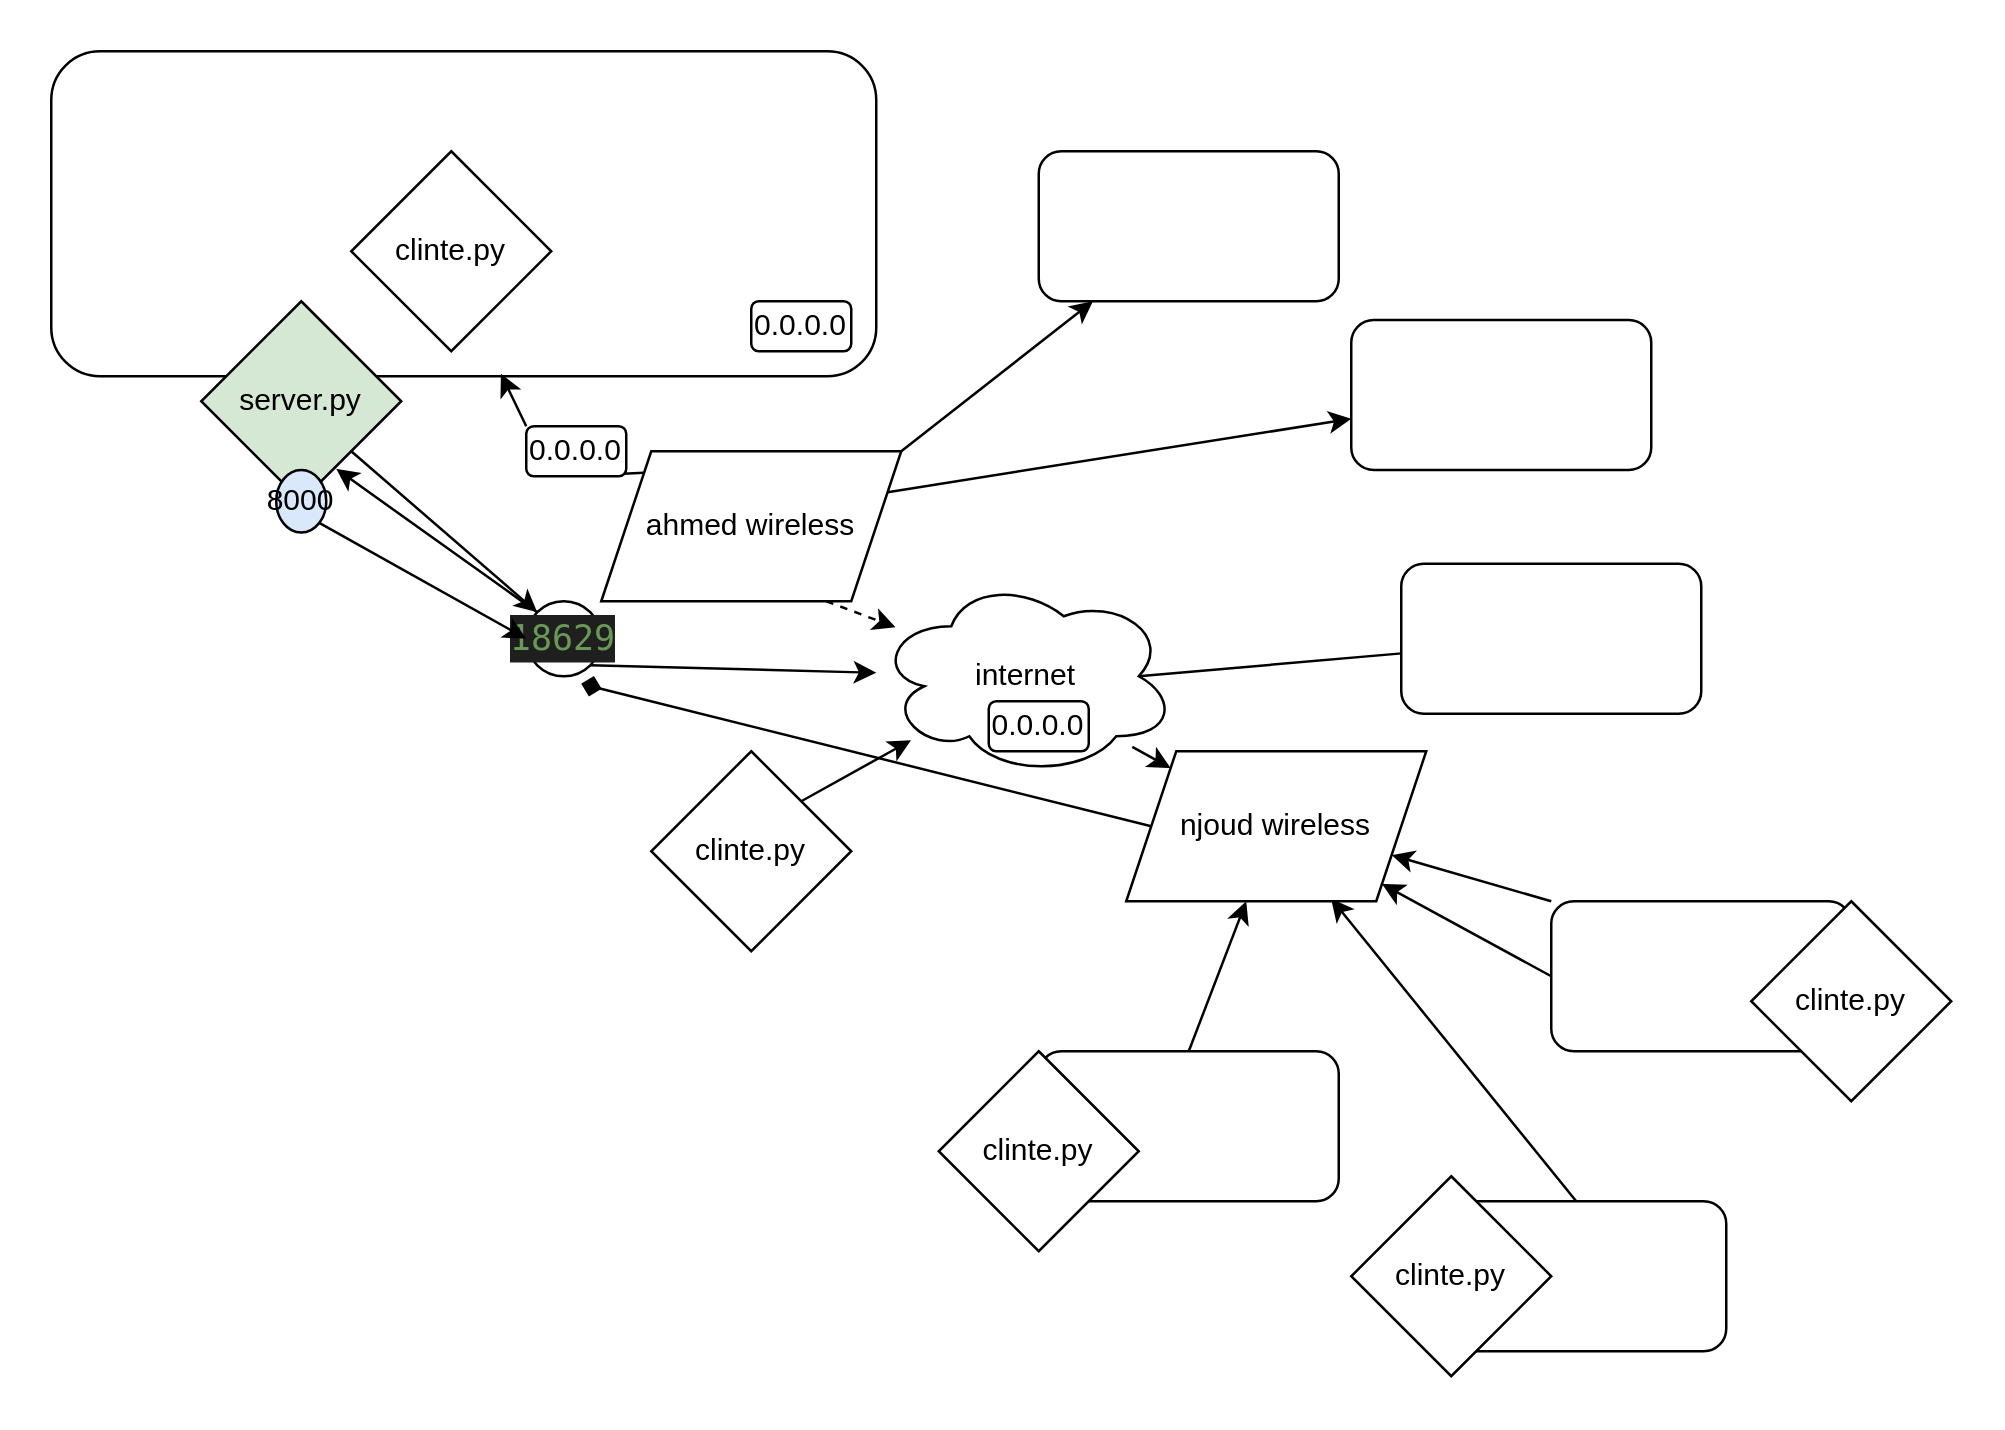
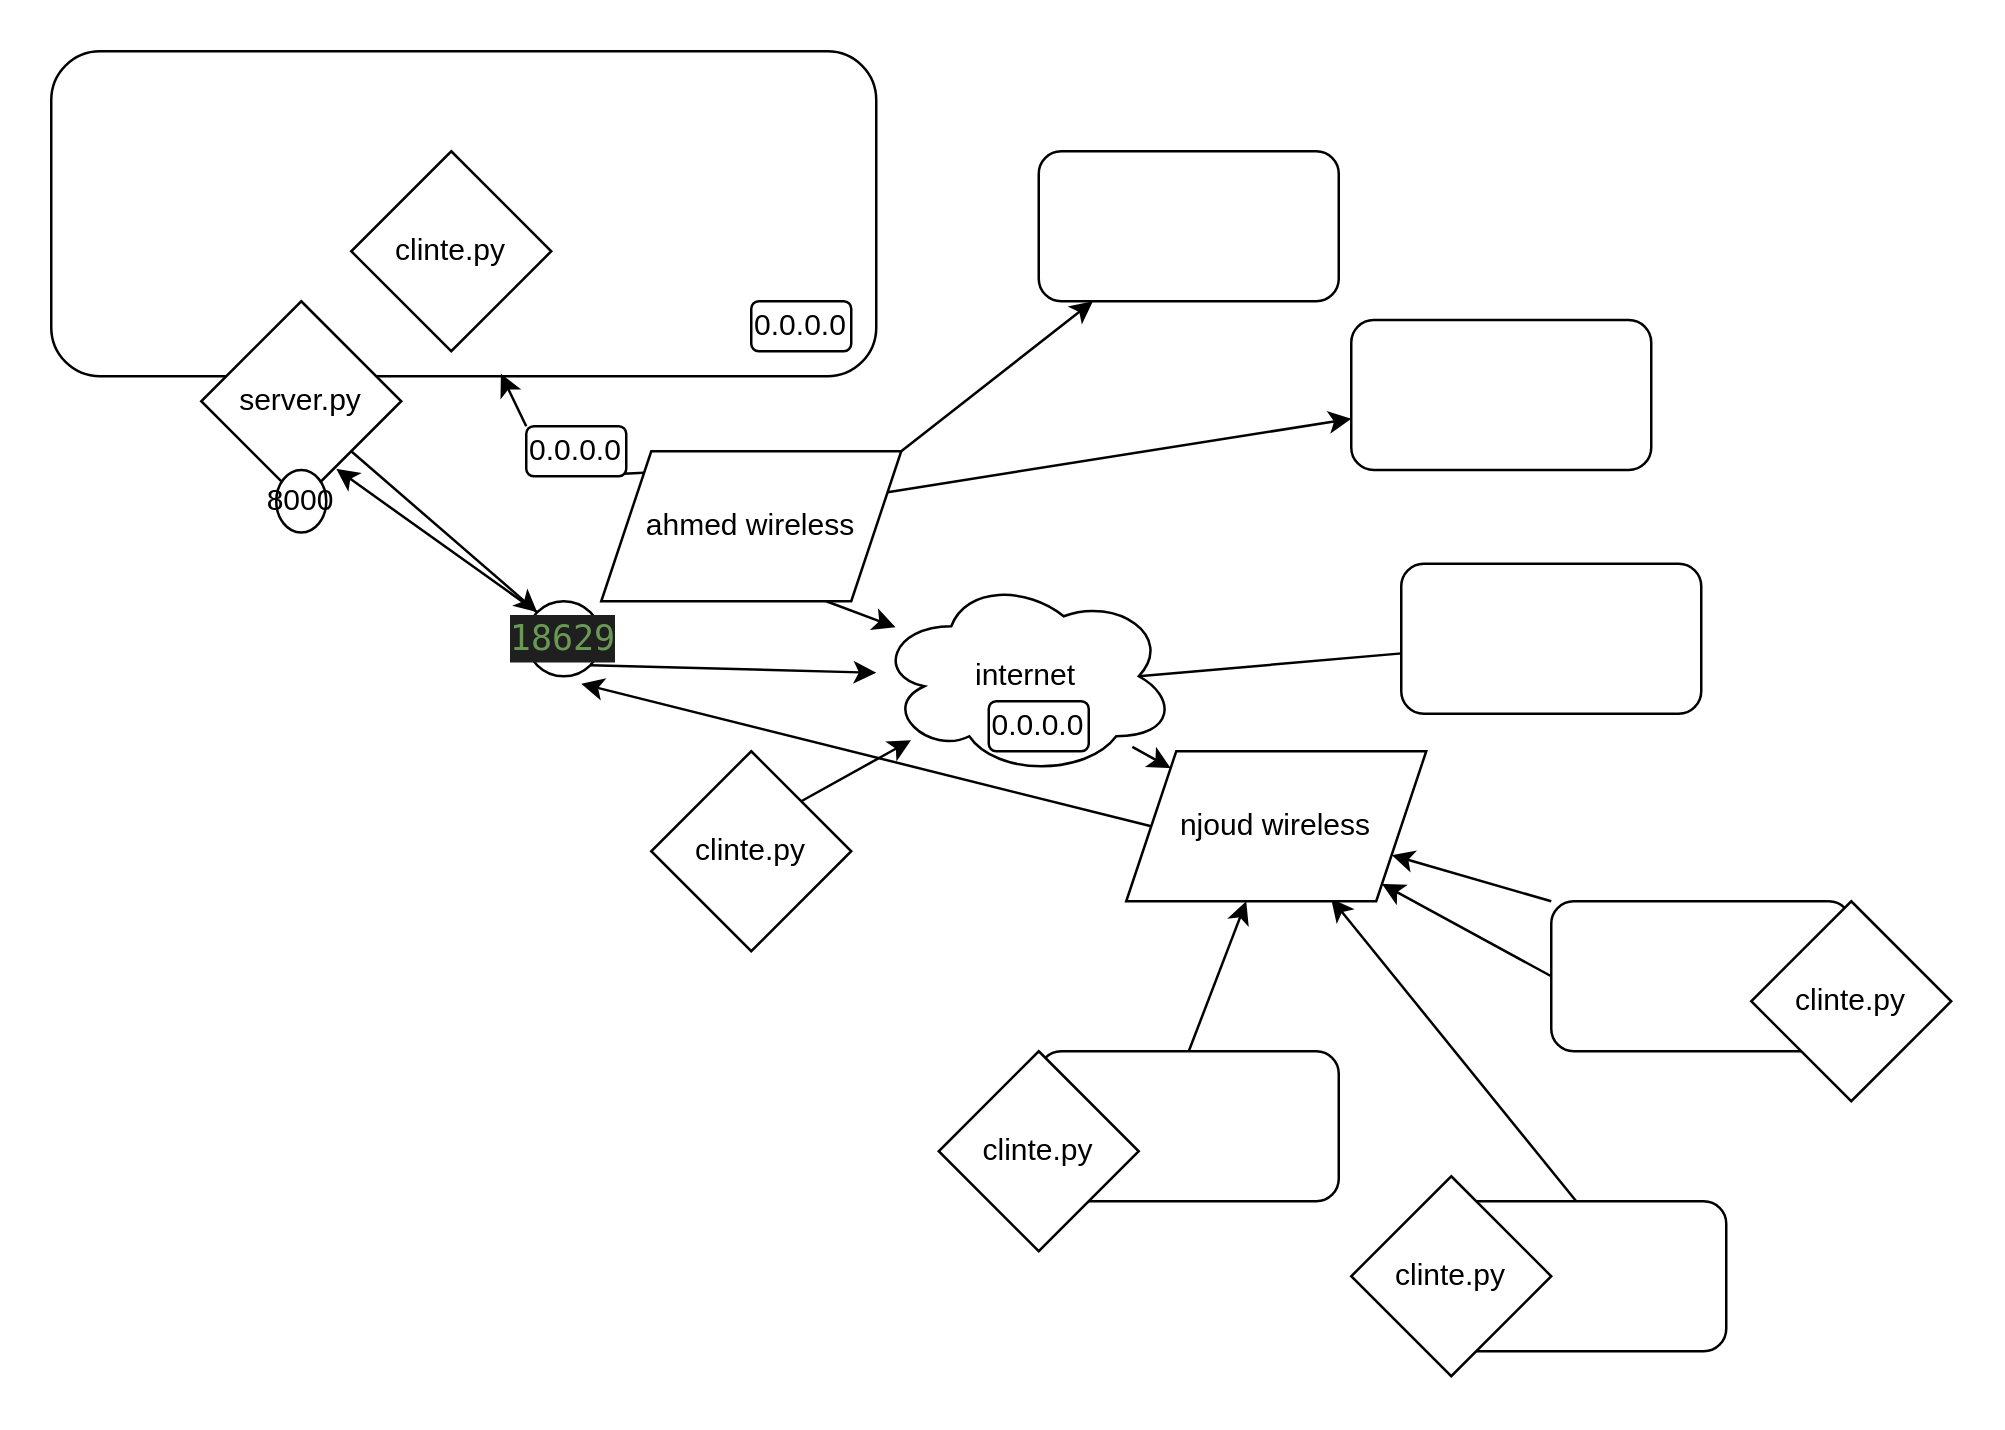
node "server.py": fillcolor #d5e8d4 -> #ffffff
node "8000": fillcolor #dae8fc -> #ffffff
edge "8000" -> "18629": now "8000" -> "server.py"
edge "ahmed wireless" -> "internet": style dashed -> solid
edge "njoud wireless" -> "18629": arrowhead diamond -> classic
